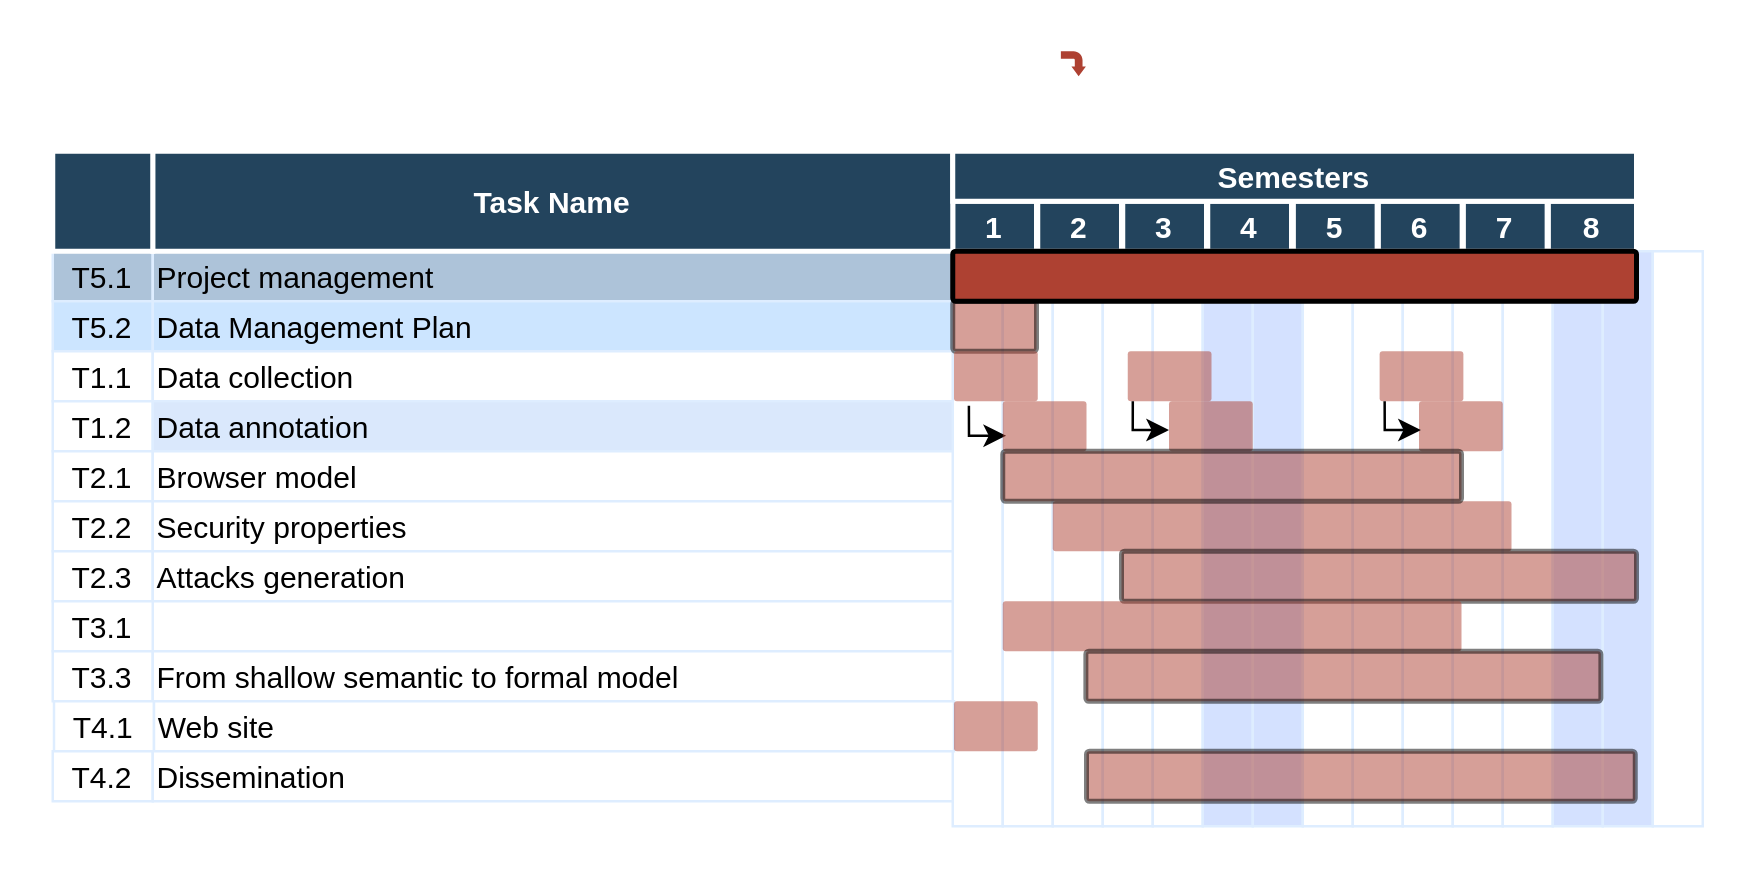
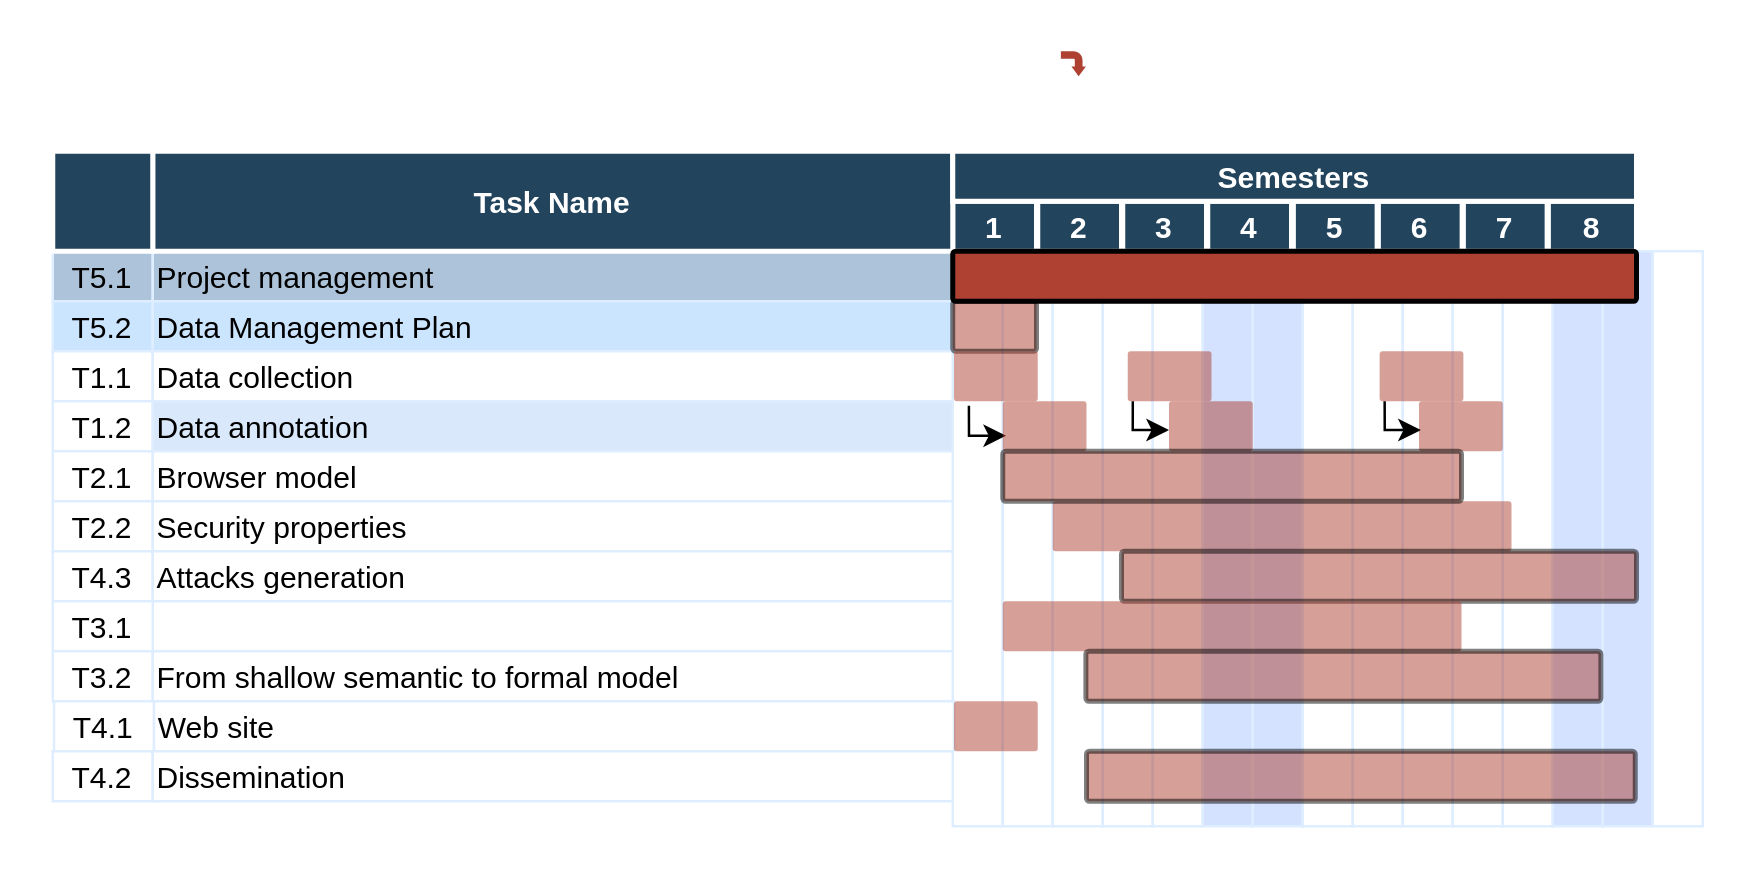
node "T2.3": label "T2.3" -> "T4.3"
node "T3.3": label "T3.3" -> "T3.2"
